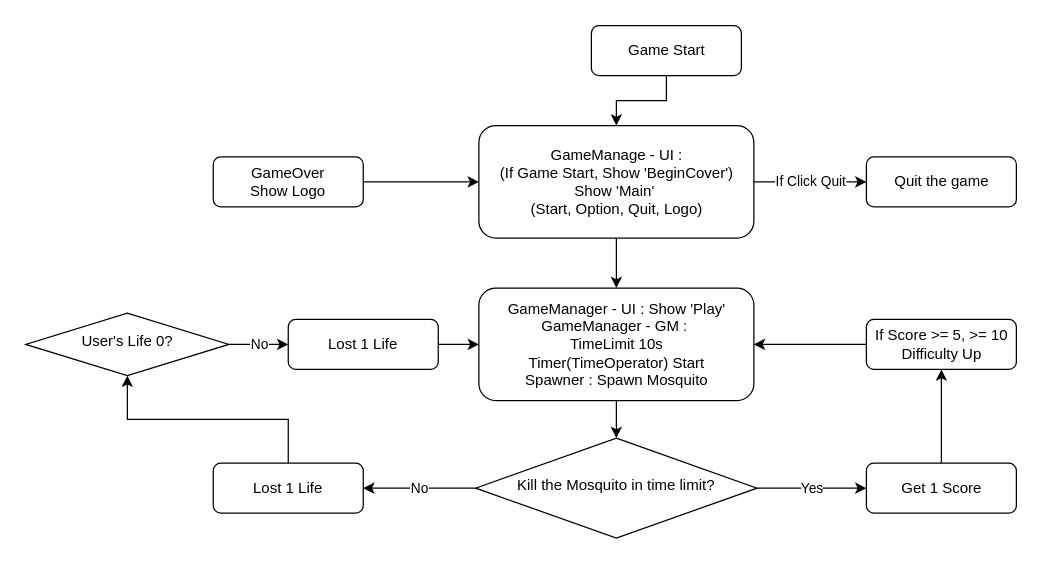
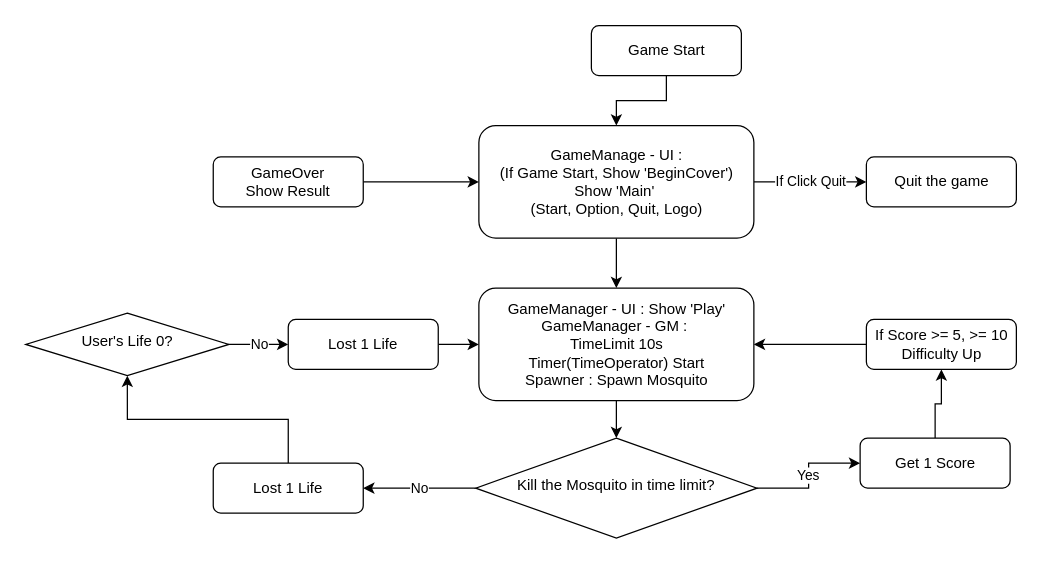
node "GameOver Show Logo": label "GameOver Show Logo" -> "GameOver Show Result"
node "Get 1 Score": moved (941, 488) -> (935, 463)
